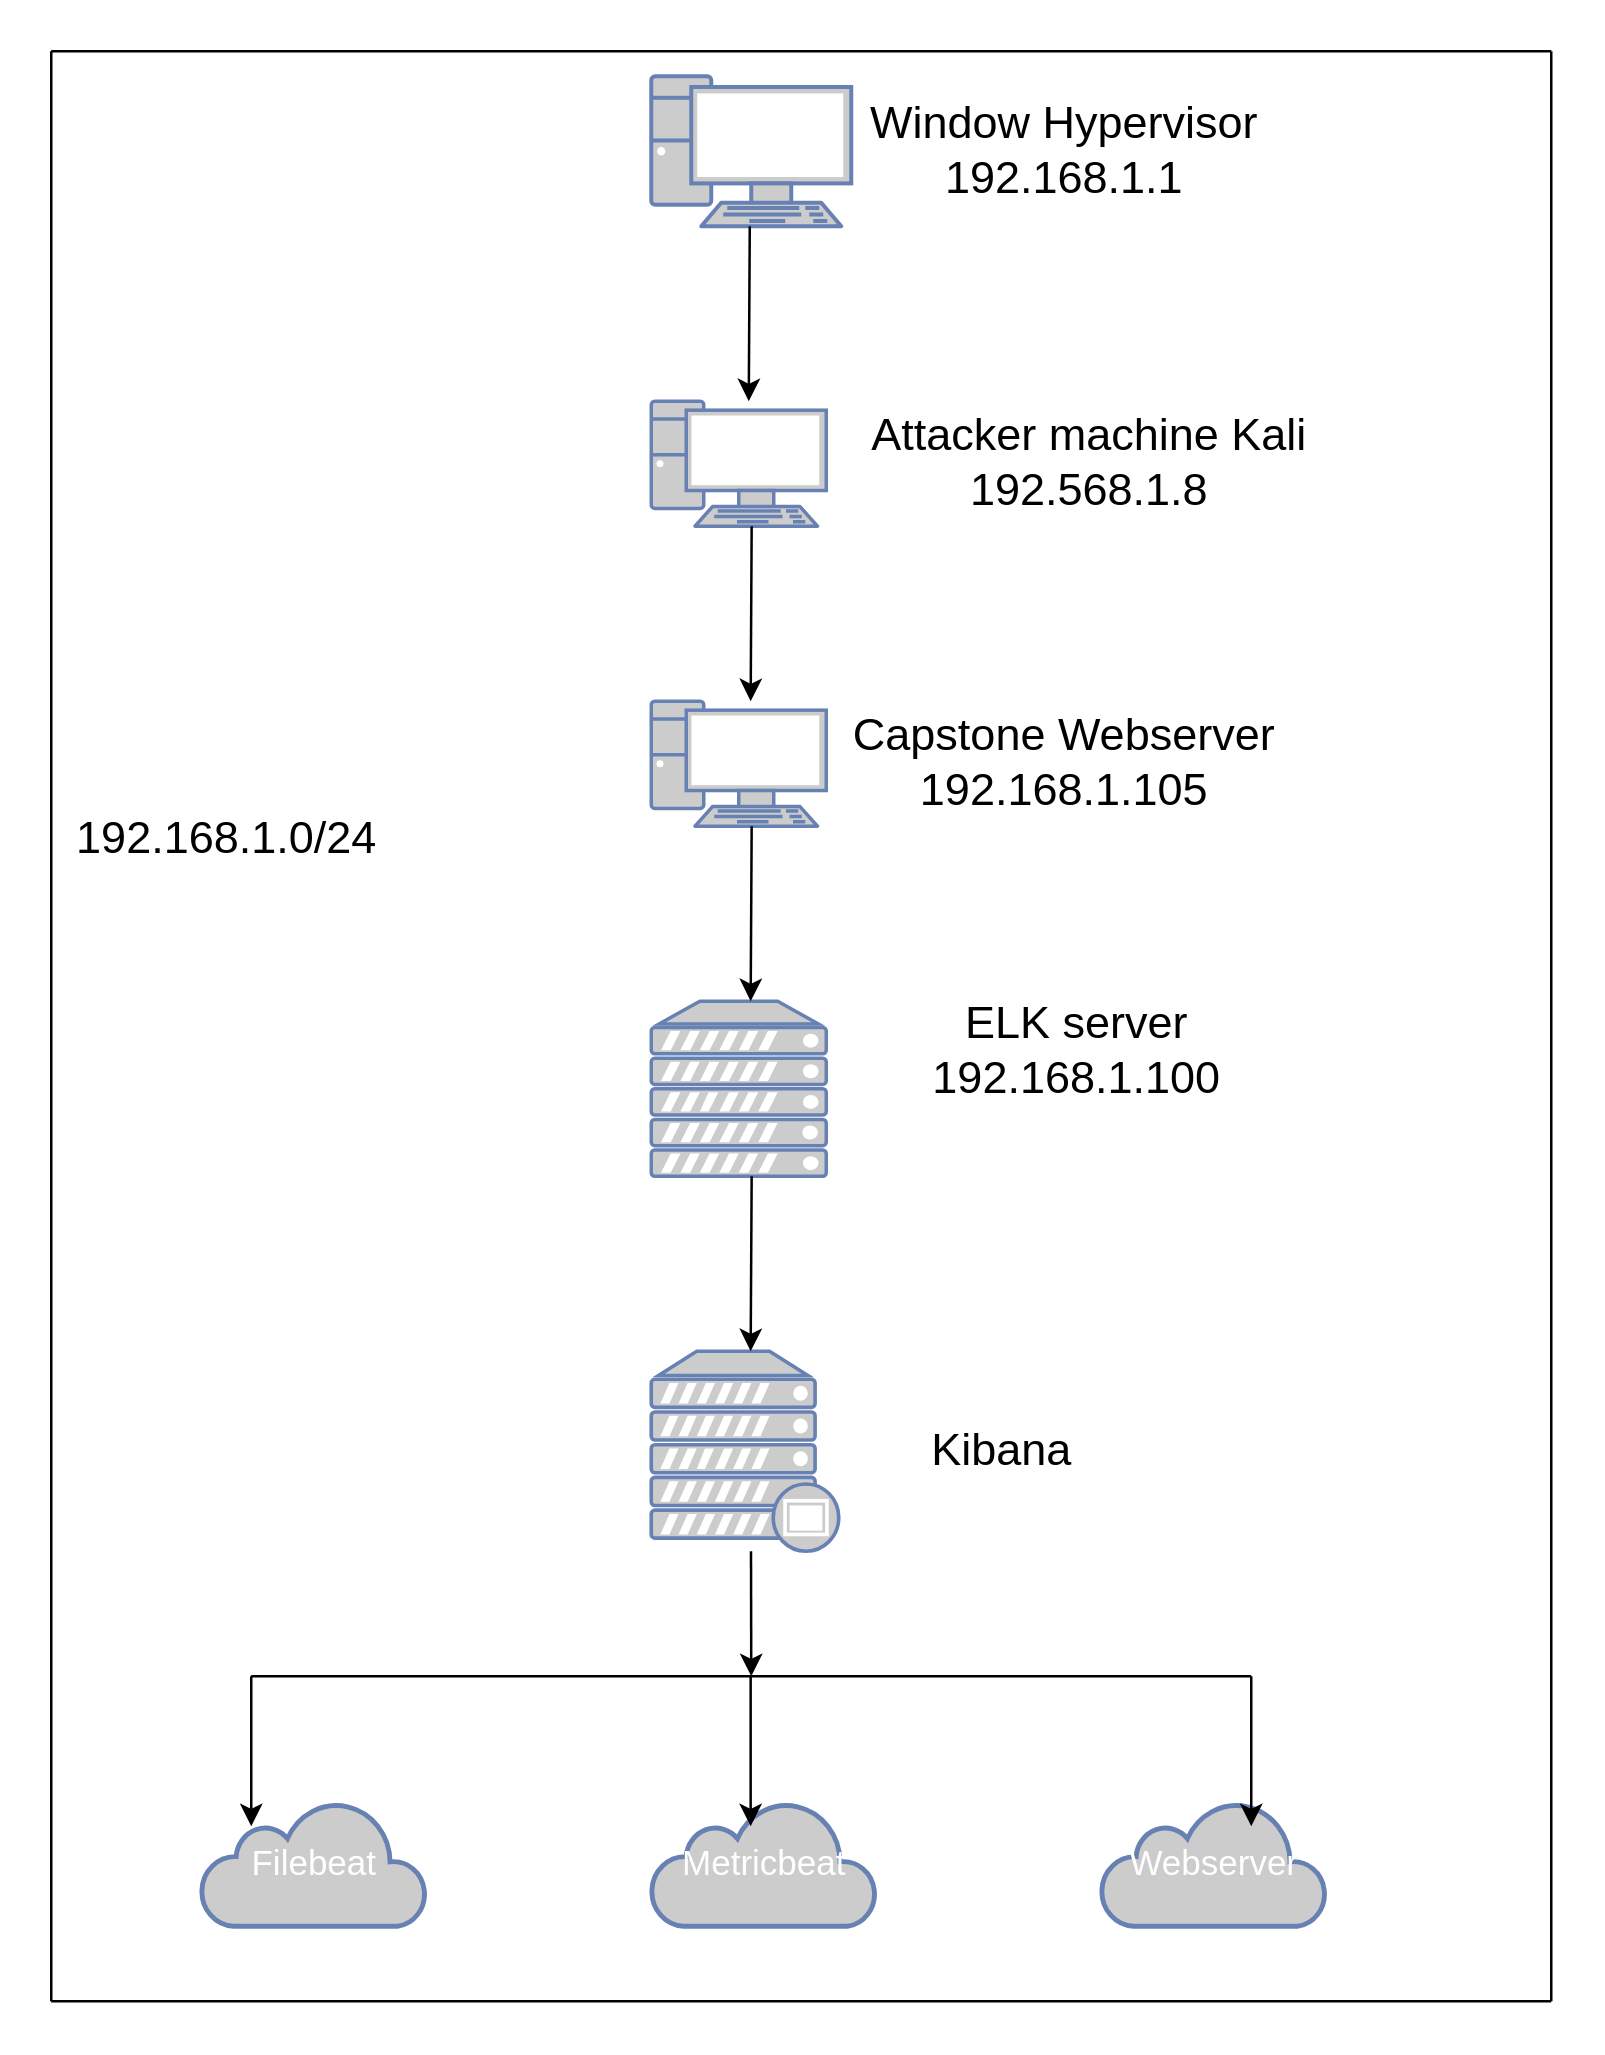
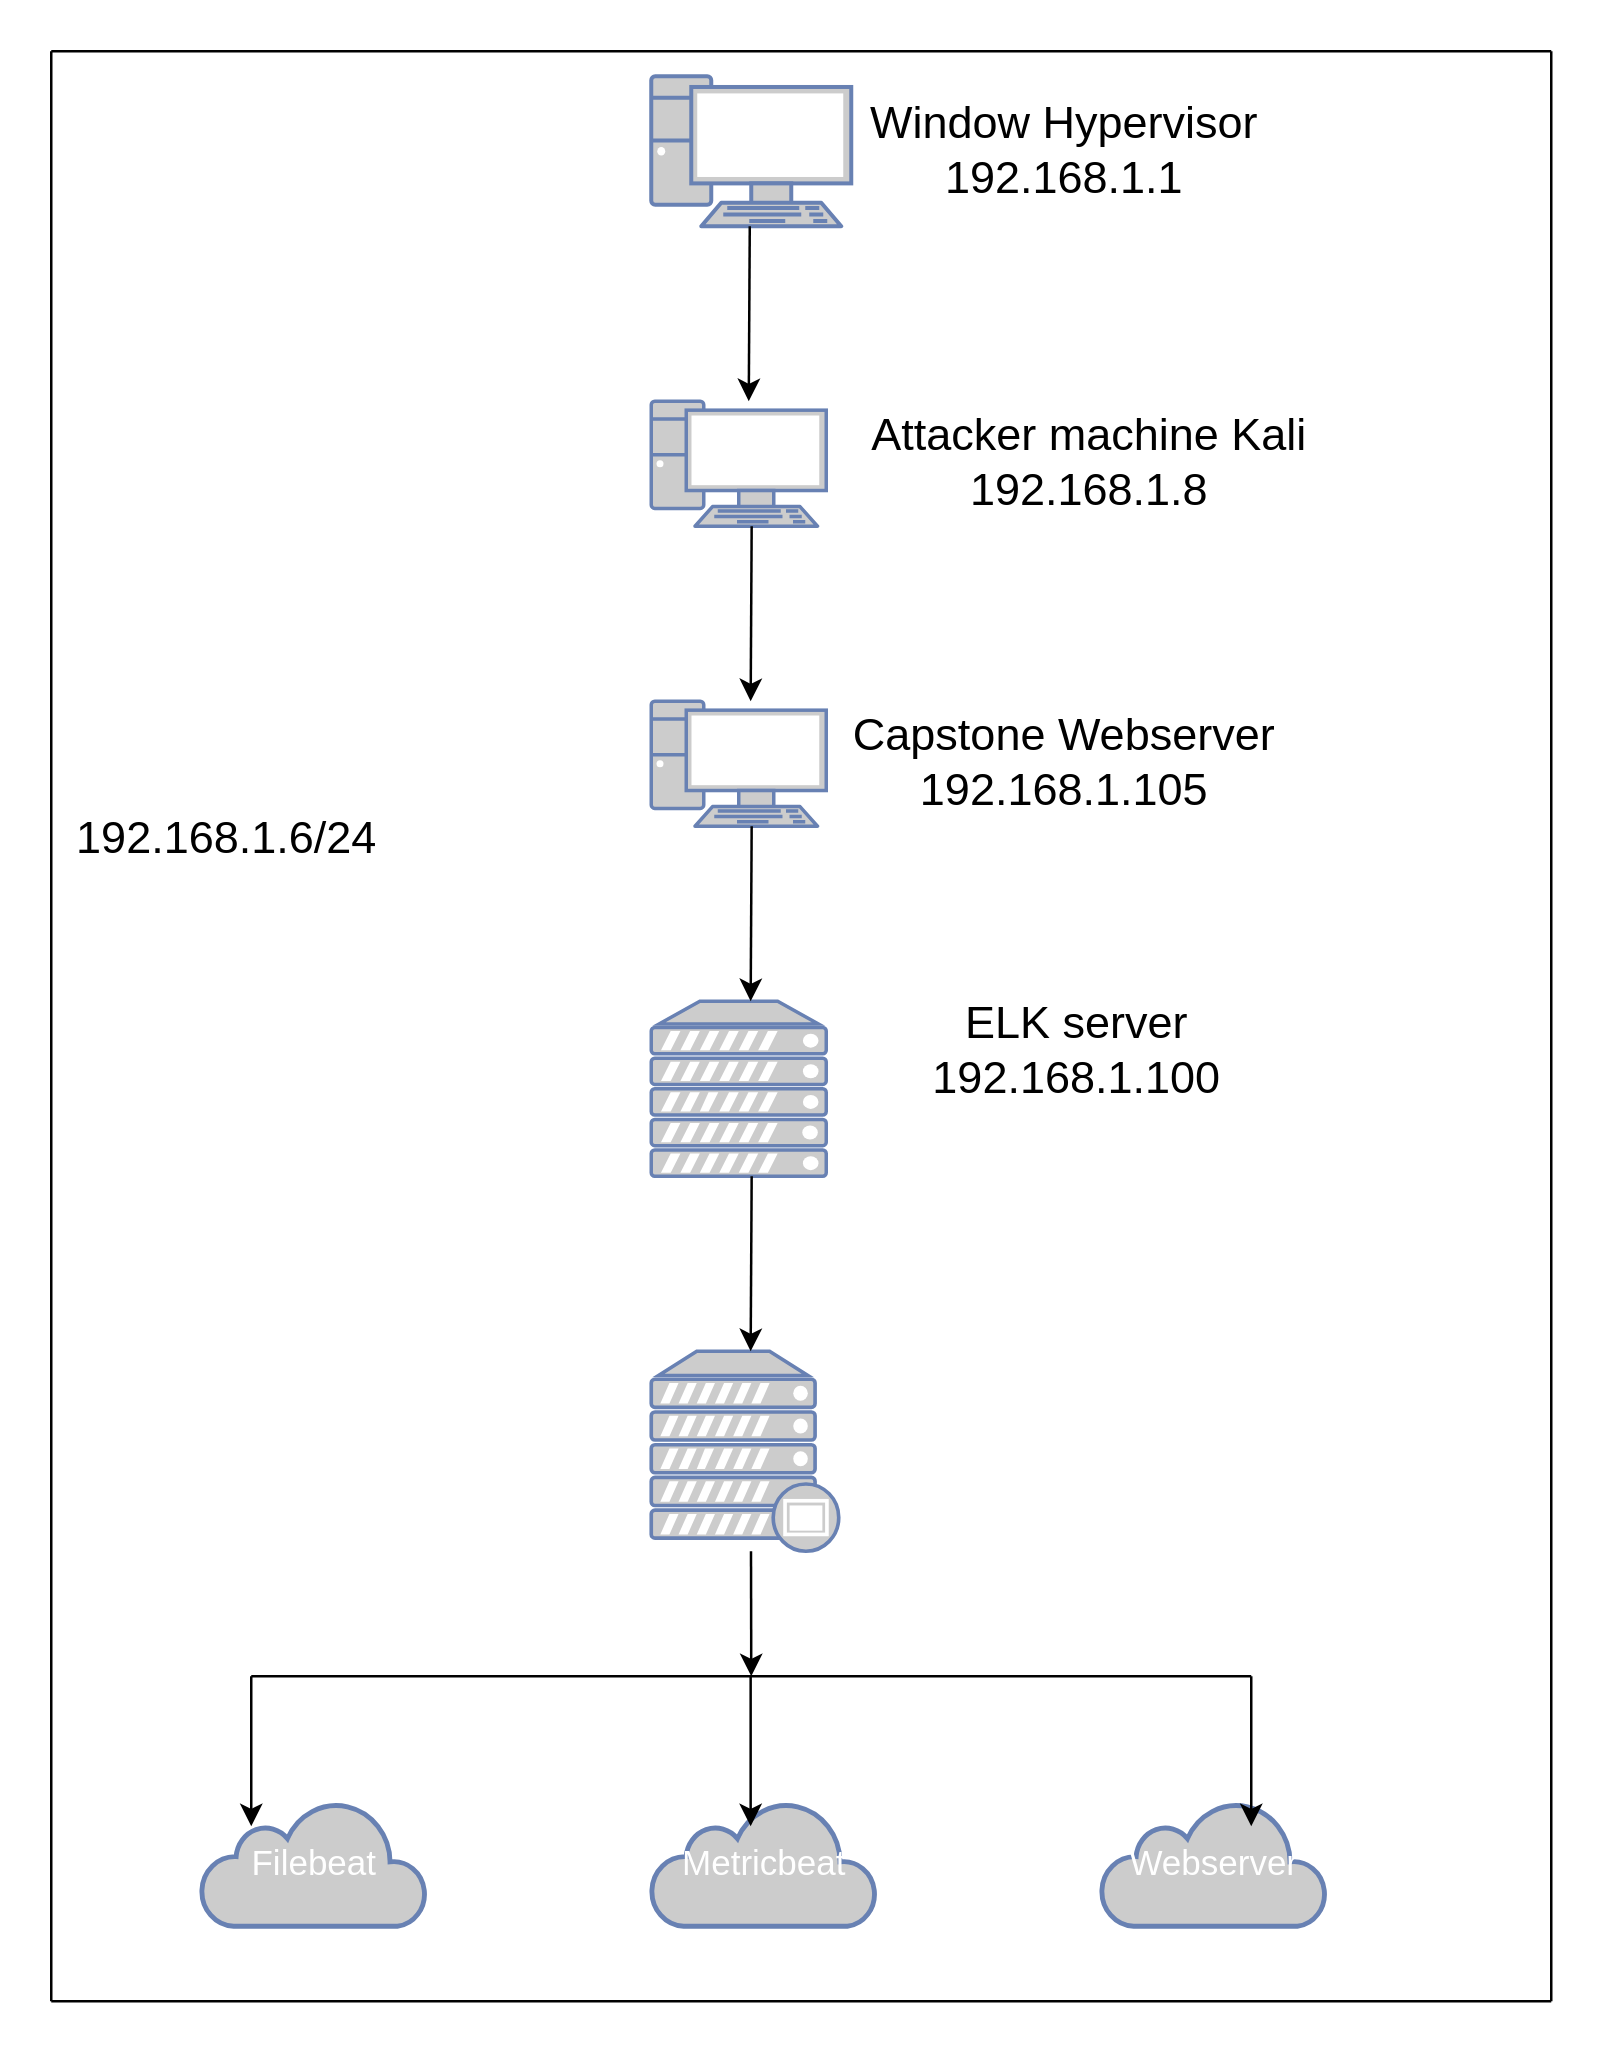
node "Attacker machine Kali 192.568.1.8": label "Attacker machine Kali 192.568.1.8" -> "Attacker machine Kali 192.168.1.8"
node "192.168.1.0/24": label "192.168.1.0/24" -> "192.168.1.6/24"
node "Kibana": removed
